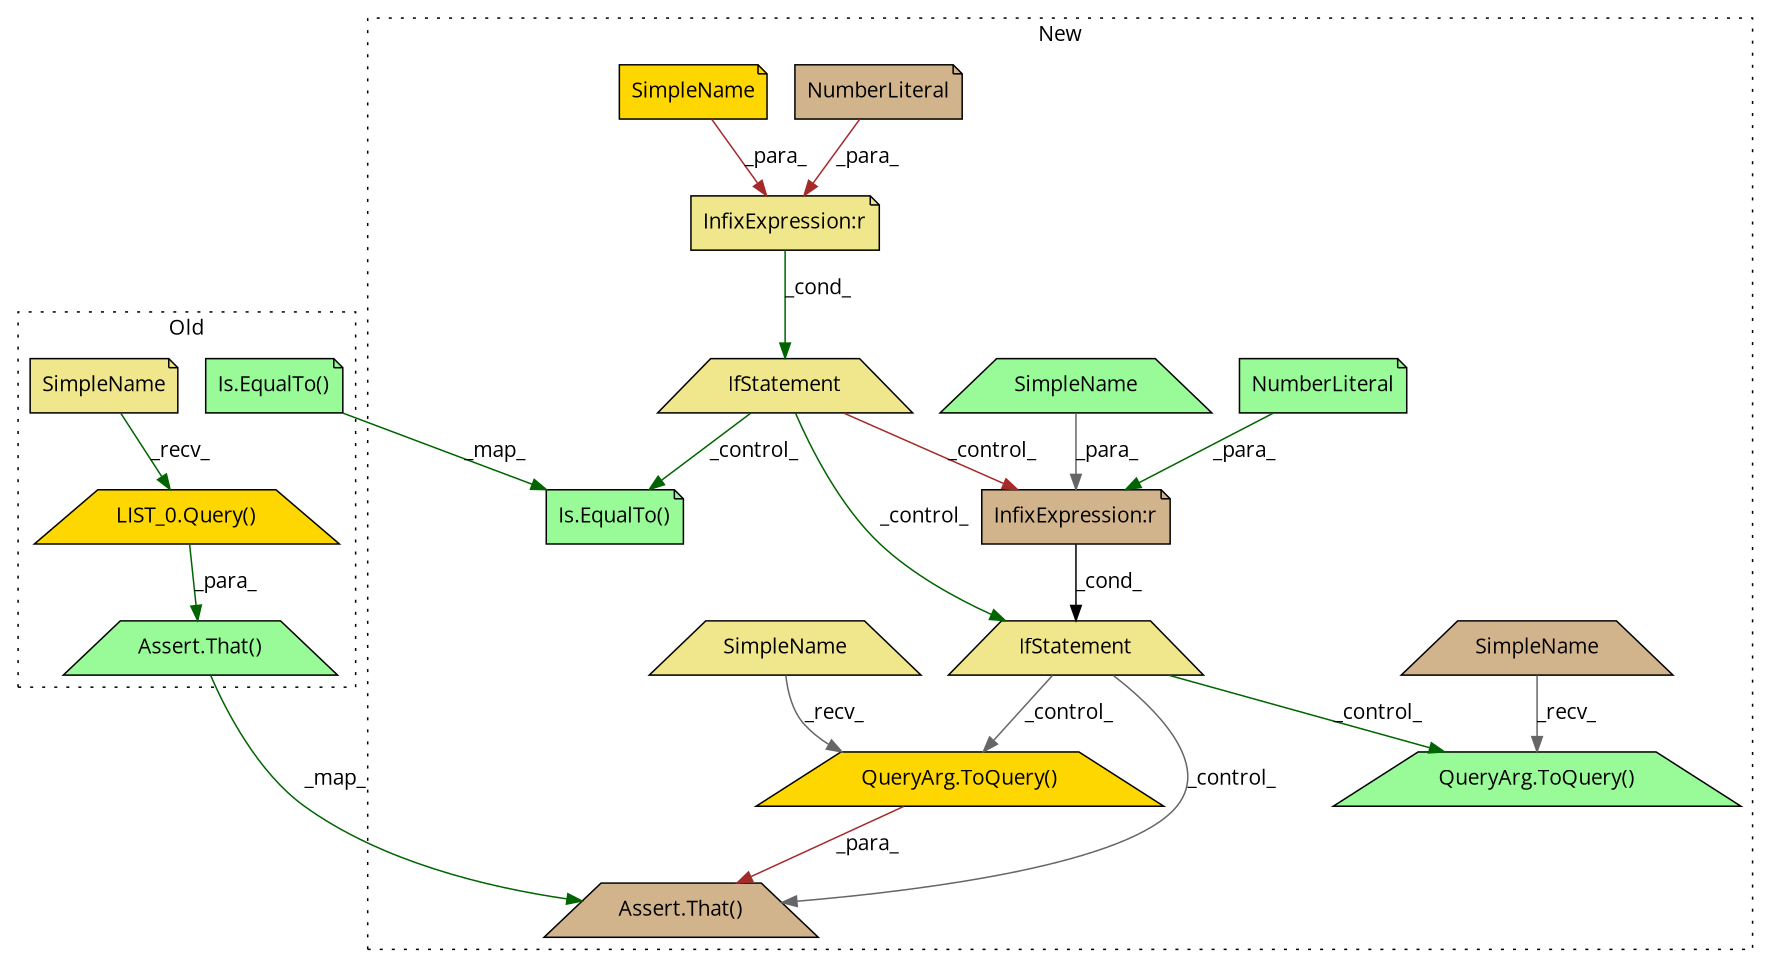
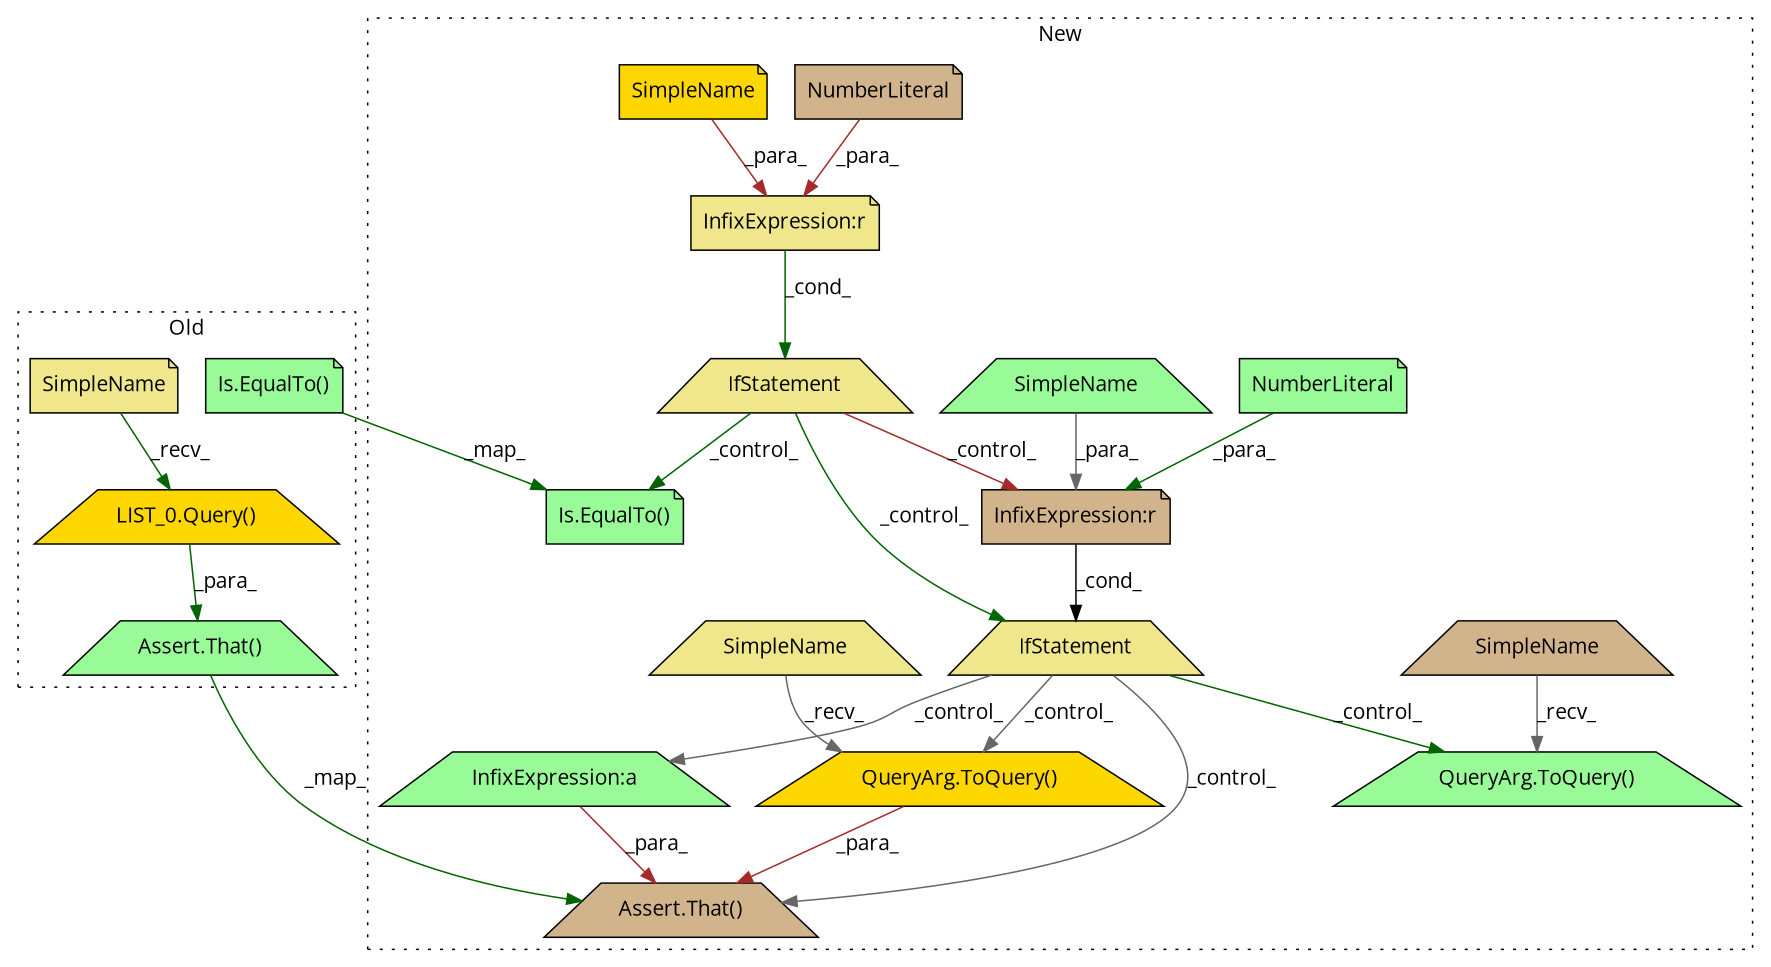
node "InfixExpression:a": added
